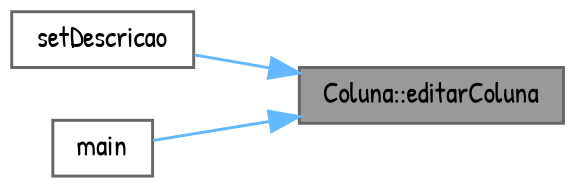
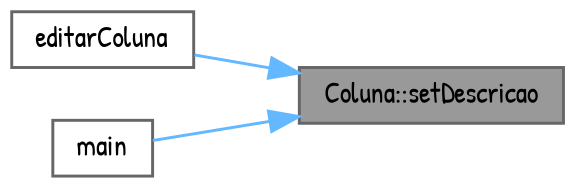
node "setDescricao": label "setDescricao" -> "editarColuna"
node "Coluna::editarColuna": label "Coluna::editarColuna" -> "Coluna::setDescricao"
